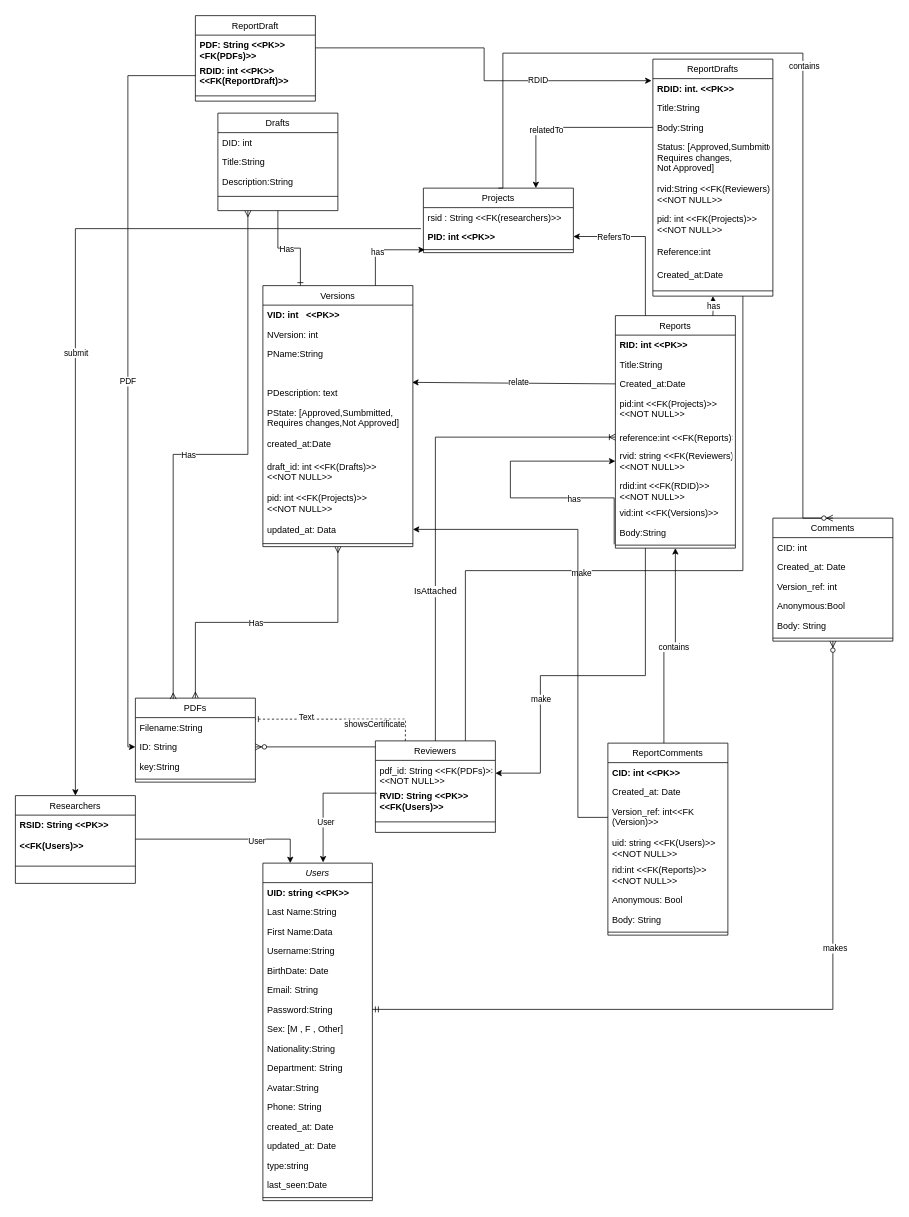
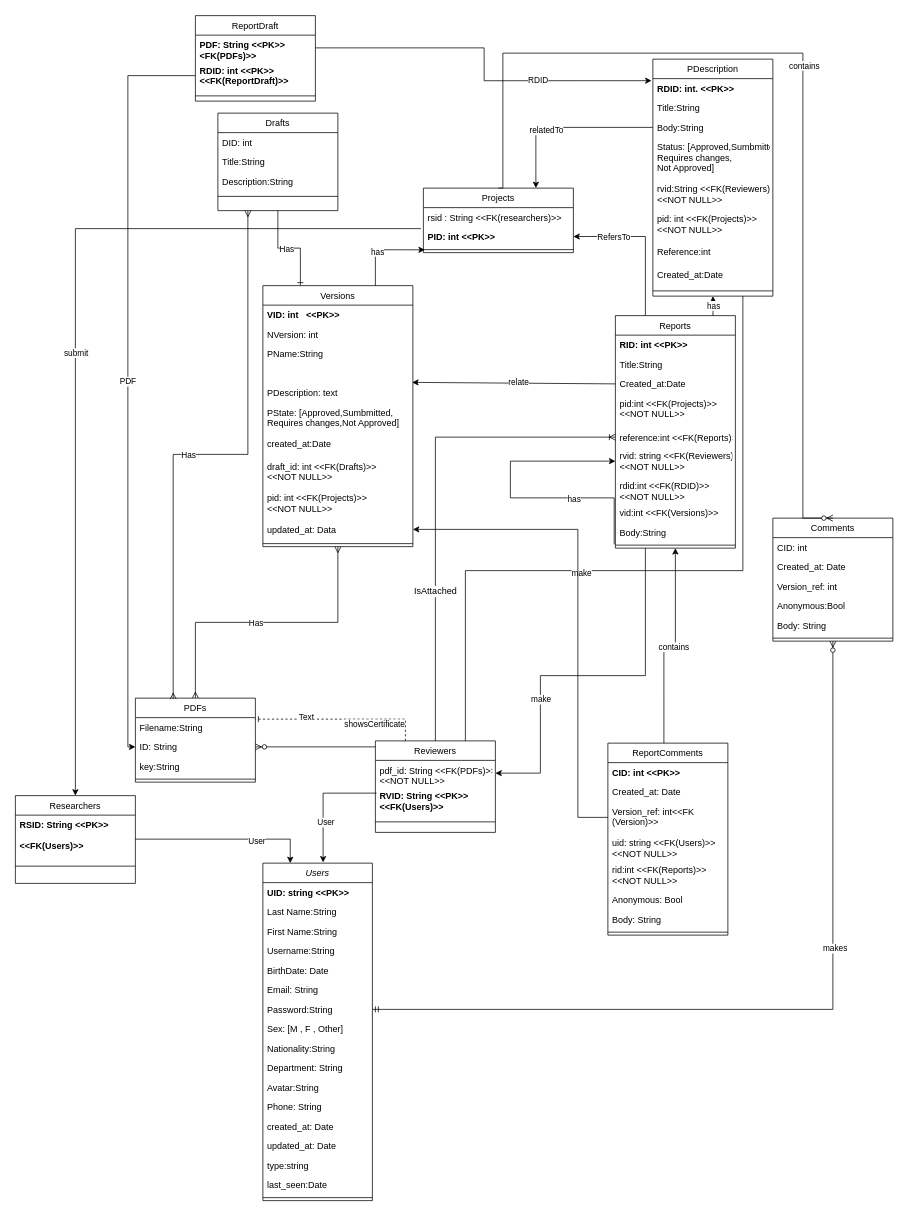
node "ReportDrafts": label "ReportDrafts" -> "PDescription"
node "First Name:Data": label "First Name:Data" -> "First Name:String"
